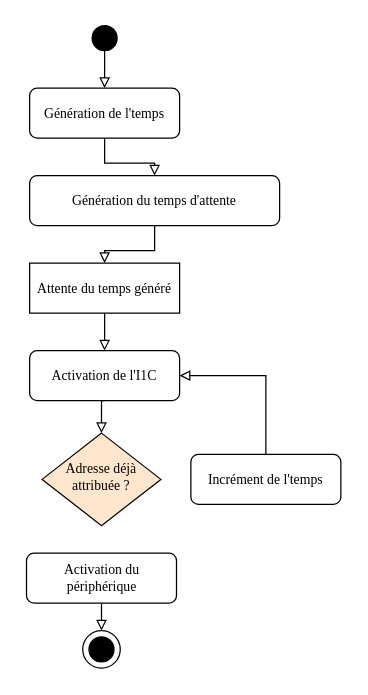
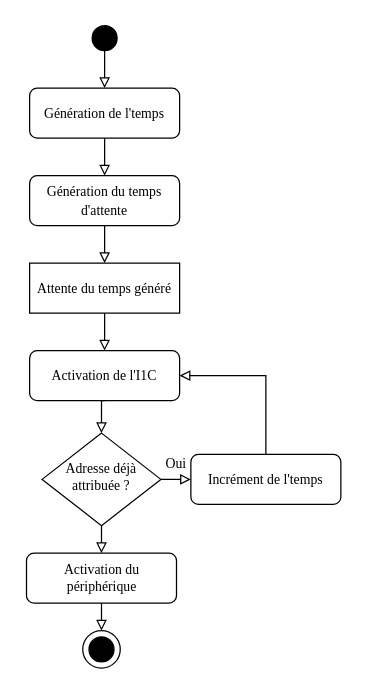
node "Génération du temps d'attente": size 250x50 -> 150x50
node "Adresse déjà attribuée ?": fillcolor #ffe6cc -> #ffffff
edge "Adresse déjà attribuée ?" -> "Incrément de l'temps": added, label "Oui"
edge "Adresse déjà attribuée ?" -> "Activation du périphérique": added
